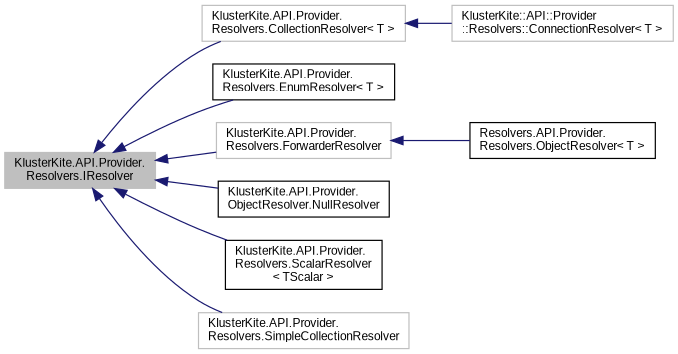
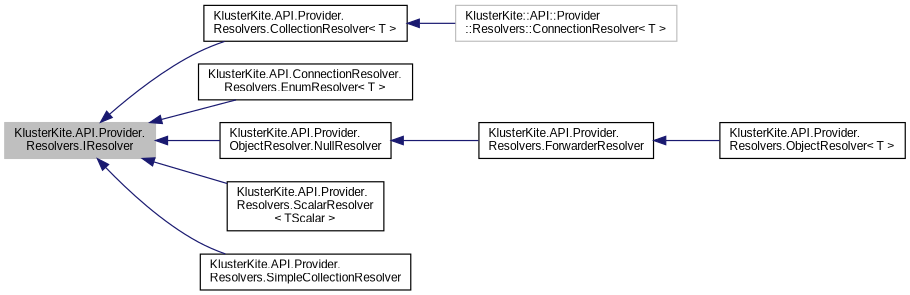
node "KlusterKite.API.Provider. Resolvers.CollectionResolver< T >": color grey75 -> black
node "KlusterKite.API.Provider. Resolvers.EnumResolver< T >": label "KlusterKite.API.Provider. Resolvers.EnumResolver< T >" -> "KlusterKite.API.ConnectionResolver. Resolvers.EnumResolver< T >"
node "KlusterKite.API.Provider. Resolvers.ForwarderResolver": color grey75 -> black
node "Resolvers.API.Provider. Resolvers.ObjectResolver< T >": label "Resolvers.API.Provider. Resolvers.ObjectResolver< T >" -> "KlusterKite.API.Provider. Resolvers.ObjectResolver< T >"
edge "KlusterKite.API.Provider. Resolvers.ForwarderResolver" -> "KlusterKite.API.Provider. Resolvers.IResolver": now "KlusterKite.API.Provider. Resolvers.ForwarderResolver" -> "KlusterKite.API.Provider. ObjectResolver.NullResolver"
node "KlusterKite.API.Provider. Resolvers.SimpleCollectionResolver": color grey75 -> black
